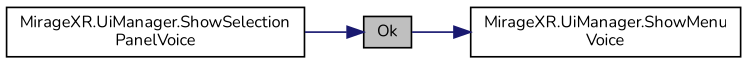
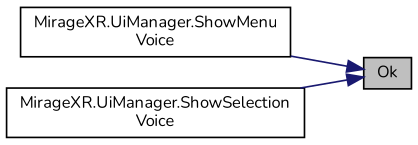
node "MirageXR.UiManager.ShowSelection PanelVoice": label "MirageXR.UiManager.ShowSelection PanelVoice" -> "MirageXR.UiManager.ShowSelection Voice"
edge "Ok" -> "MirageXR.UiManager.ShowMenu Voice": reversed
